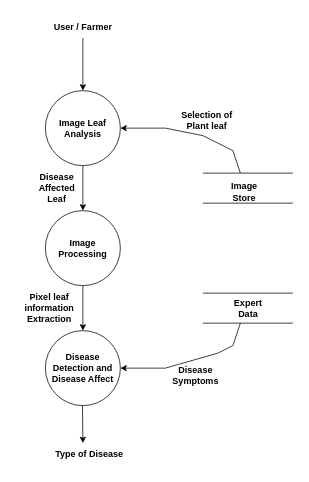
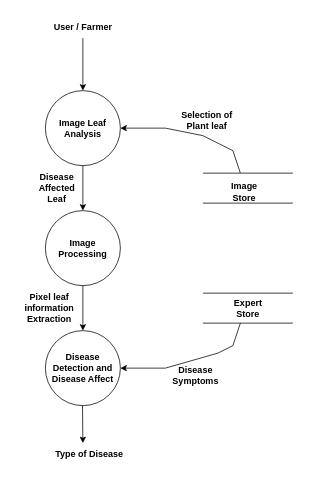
node "Expert Data": label "Expert Data" -> "Expert Store"
